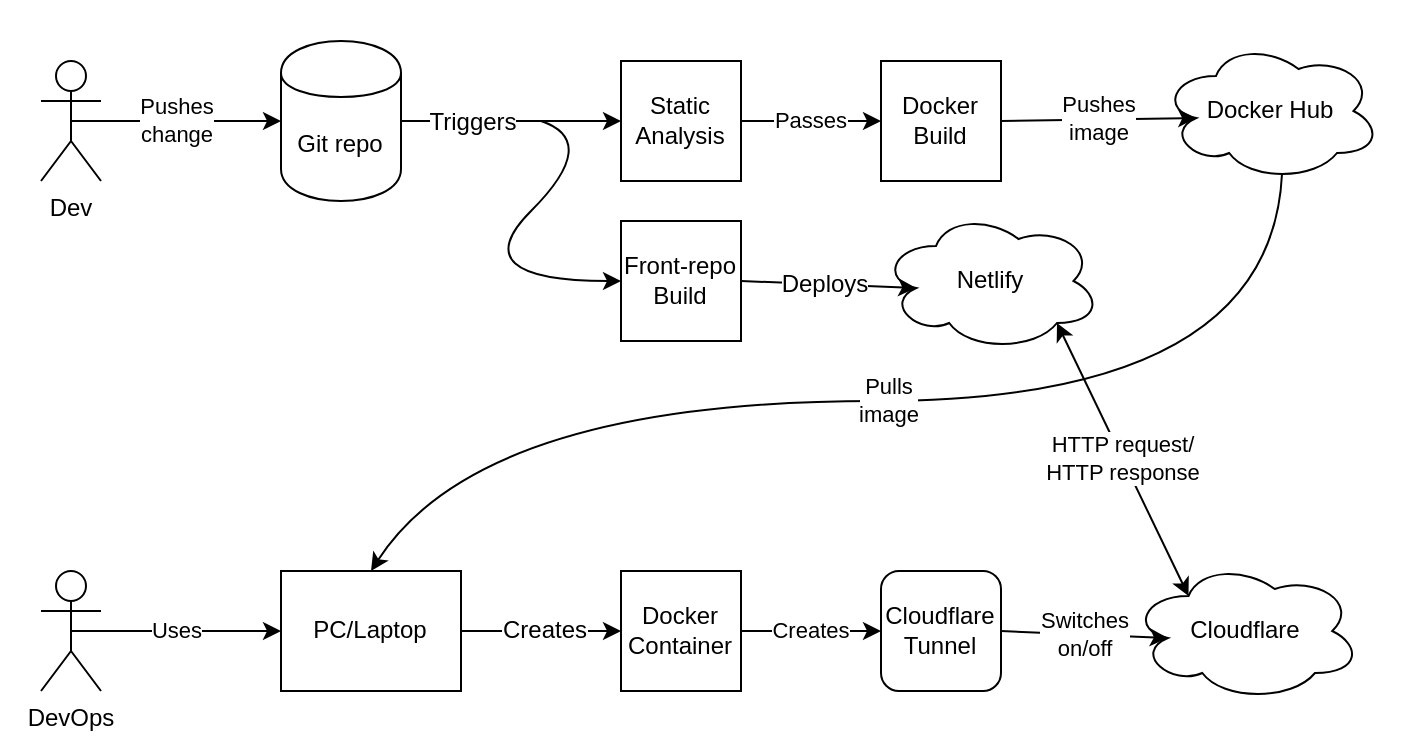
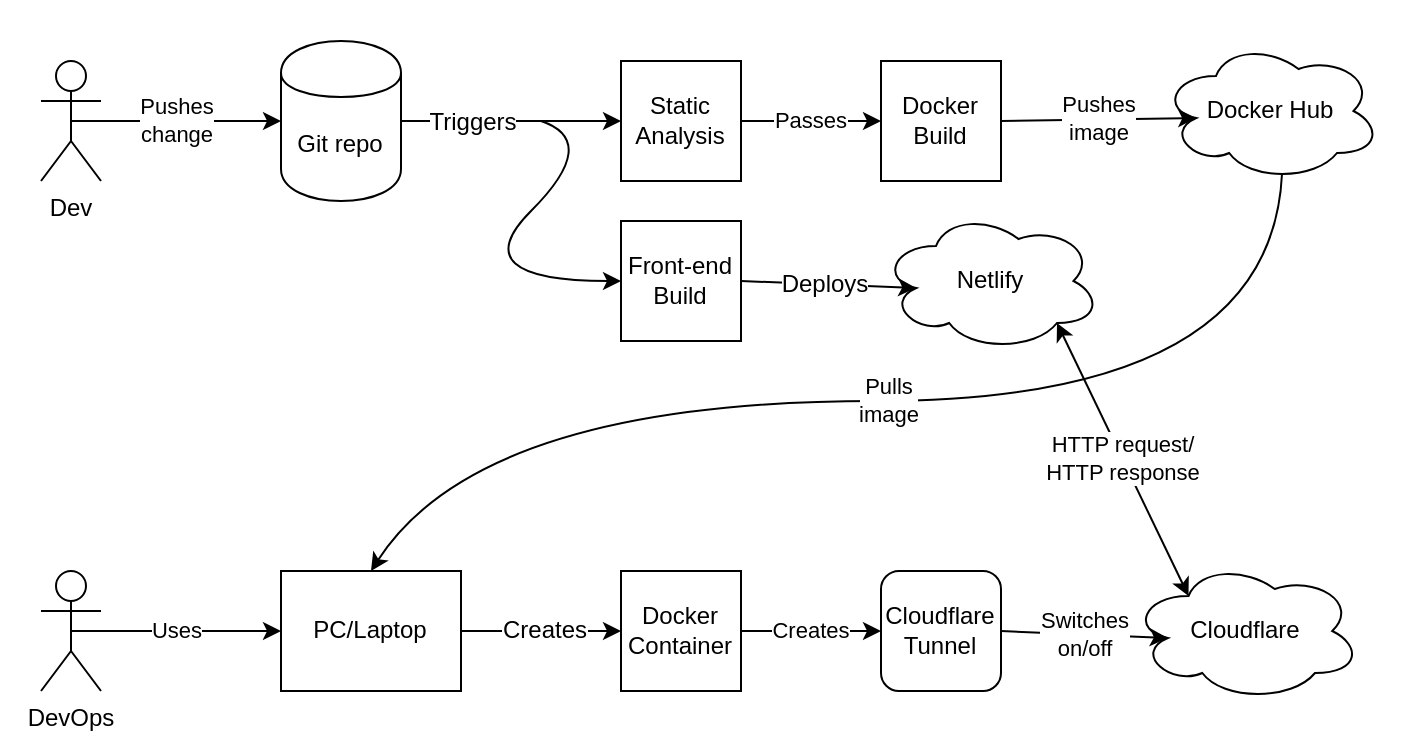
node "Front-repo Build": label "Front-repo Build" -> "Front-end Build"
